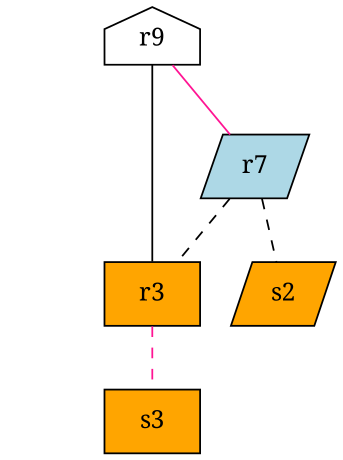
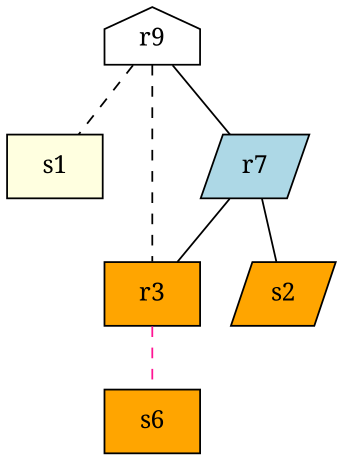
edge "r9" -- "r7": color deeppink -> black
edge "r9" -- "r3": style solid -> dashed
node "s1": added
edge "r7" -- "r3": style dashed -> solid
edge "r7" -- "s2": style dashed -> solid
node "s3": label "s3" -> "s6"
